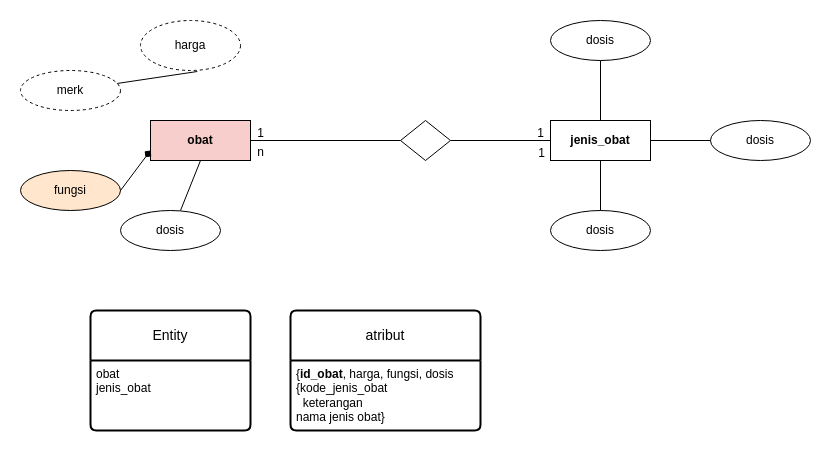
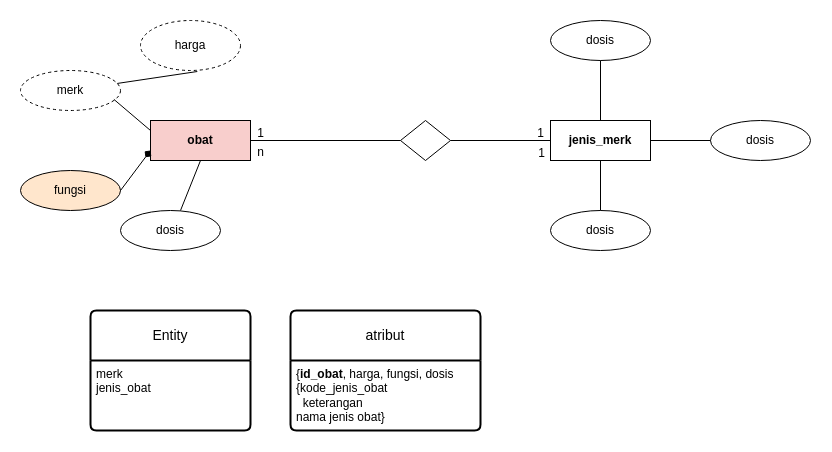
edge "merk" -- "obat": added
node "jenis_obat": label "jenis_obat" -> "jenis_merk"
node "obat jenis_obat": label "obat jenis_obat" -> "merk jenis_obat"
